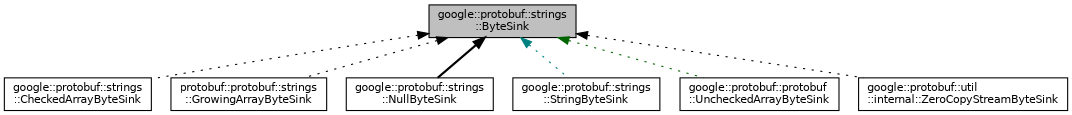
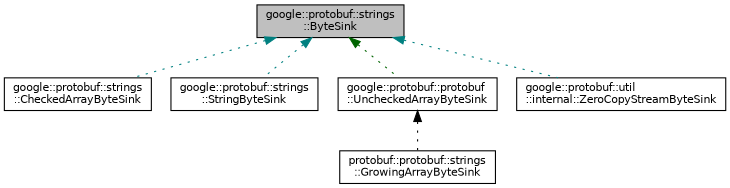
edge "google::protobuf::strings ::CheckedArrayByteSink" -> "google::protobuf::strings ::ByteSink": color black -> teal
edge "google::protobuf::util ::internal::ZeroCopyStreamByteSink" -> "google::protobuf::strings ::ByteSink": color black -> teal
edge "protobuf::protobuf::strings ::GrowingArrayByteSink" -> "google::protobuf::strings ::ByteSink": now "protobuf::protobuf::strings ::GrowingArrayByteSink" -> "google::protobuf::protobuf ::UncheckedArrayByteSink"
node "google::protobuf::strings ::NullByteSink": removed
